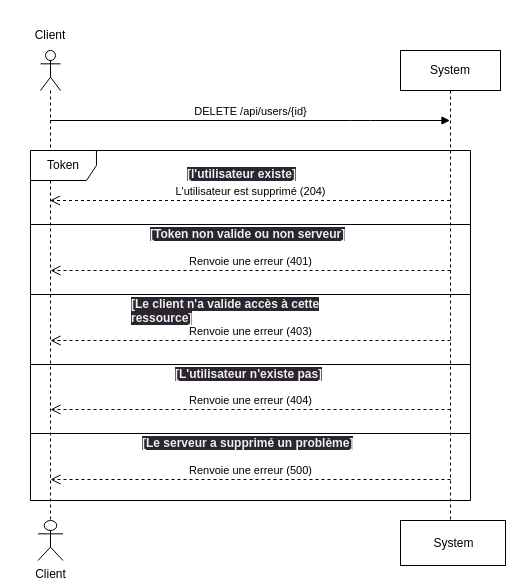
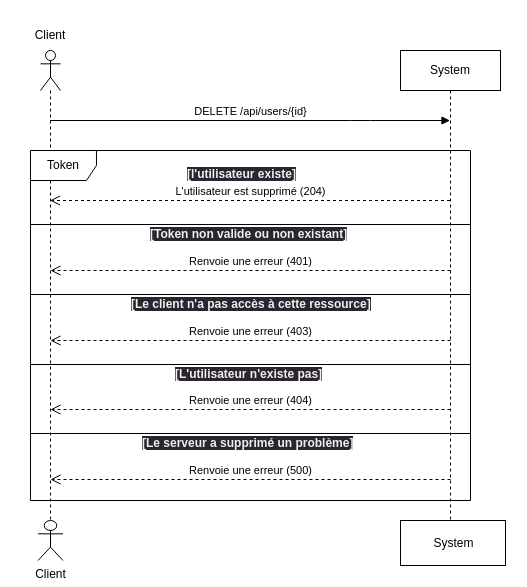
node "[Token non valide ou non serveur]": label "[Token non valide ou non serveur]" -> "[Token non valide ou non existant]"
node "[Le client n'a valide accès à cette ressource]": label "[Le client n'a valide accès à cette ressource]" -> "[Le client n'a pas accès à cette ressource]"
